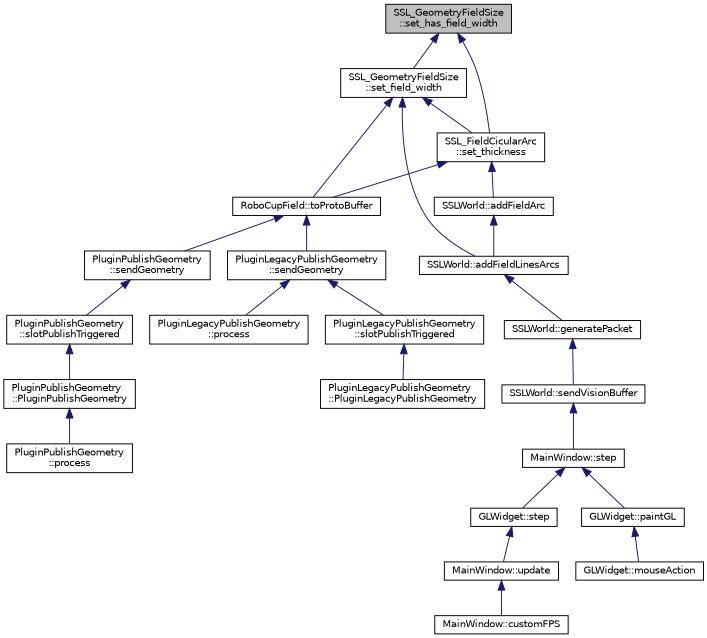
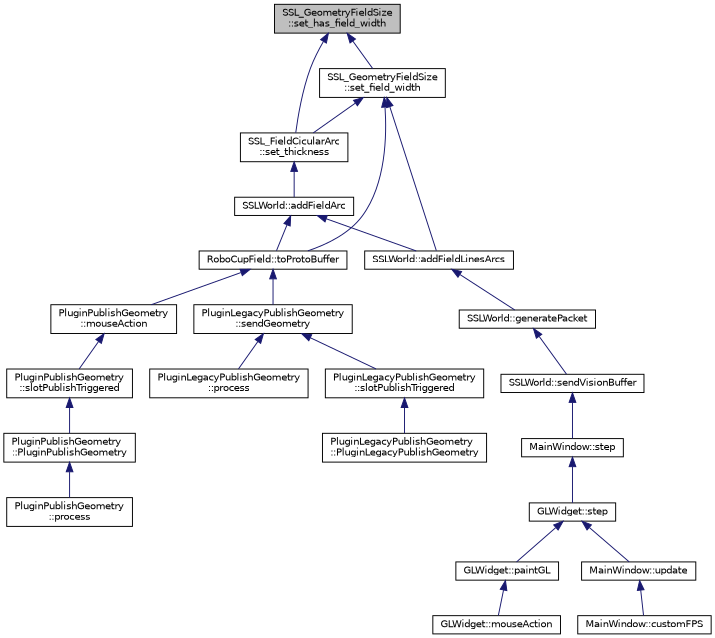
edge "RoboCupField::toProtoBuffer" -> "SSL_FieldCicularArc ::set_thickness": now "RoboCupField::toProtoBuffer" -> "SSLWorld::addFieldArc"
node "PluginPublishGeometry ::sendGeometry": label "PluginPublishGeometry ::sendGeometry" -> "PluginPublishGeometry ::mouseAction"
edge "GLWidget::paintGL" -> "MainWindow::step": now "GLWidget::paintGL" -> "GLWidget::step"
